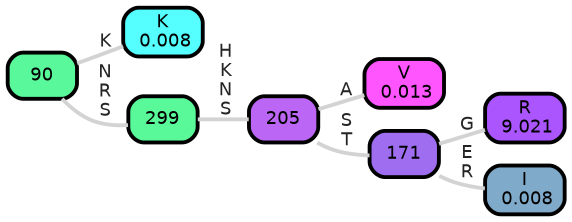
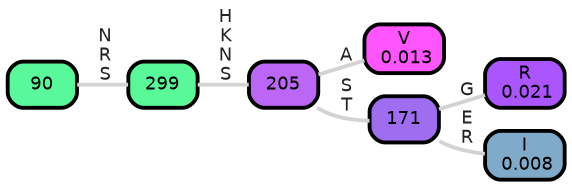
node "K 0.008": removed
node "R 9.021": label "R 9.021" -> "R 0.021"
